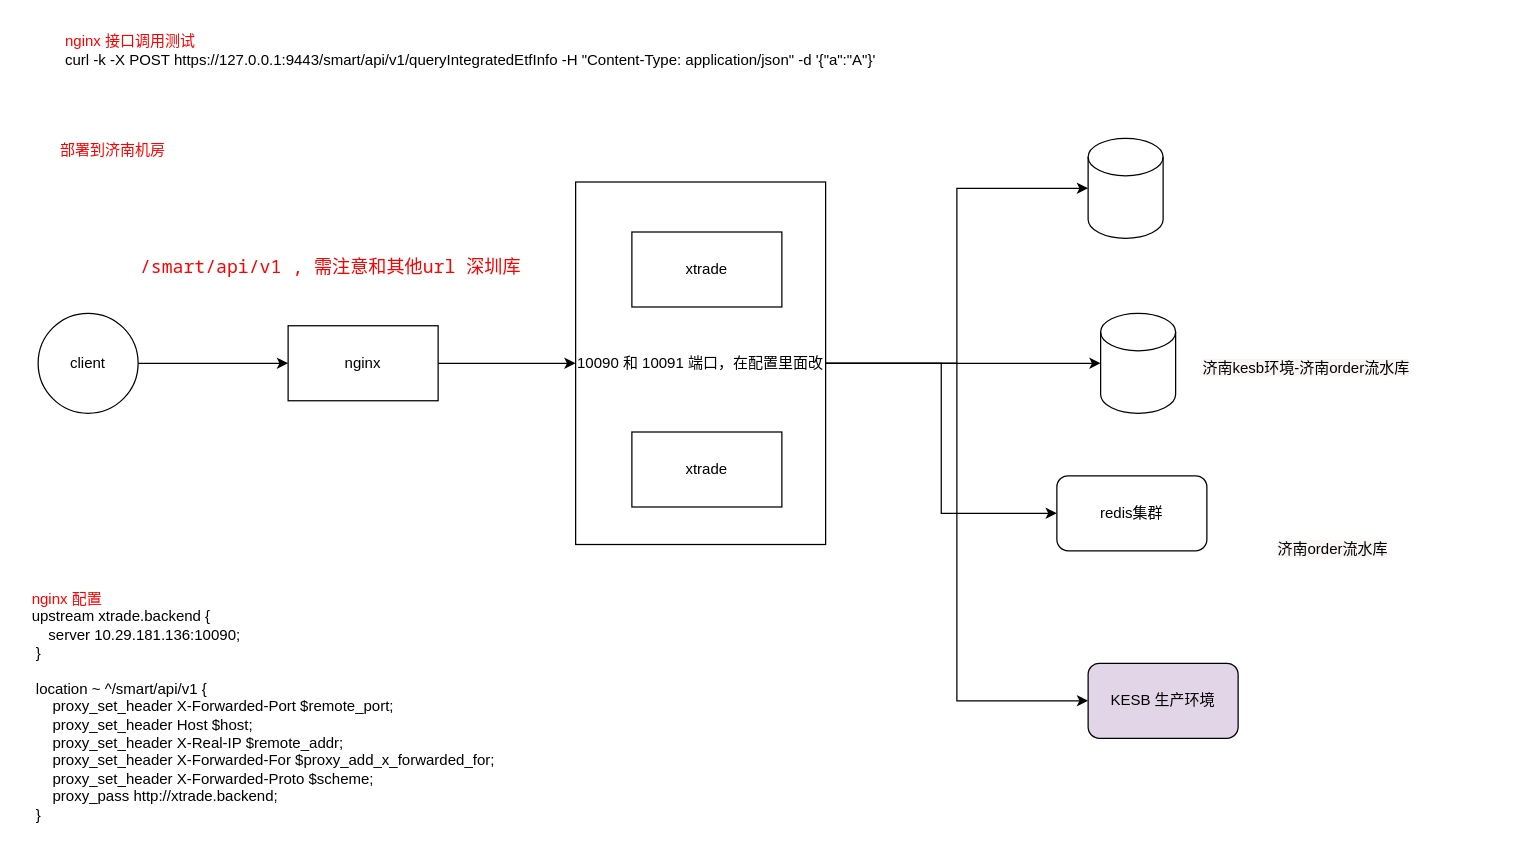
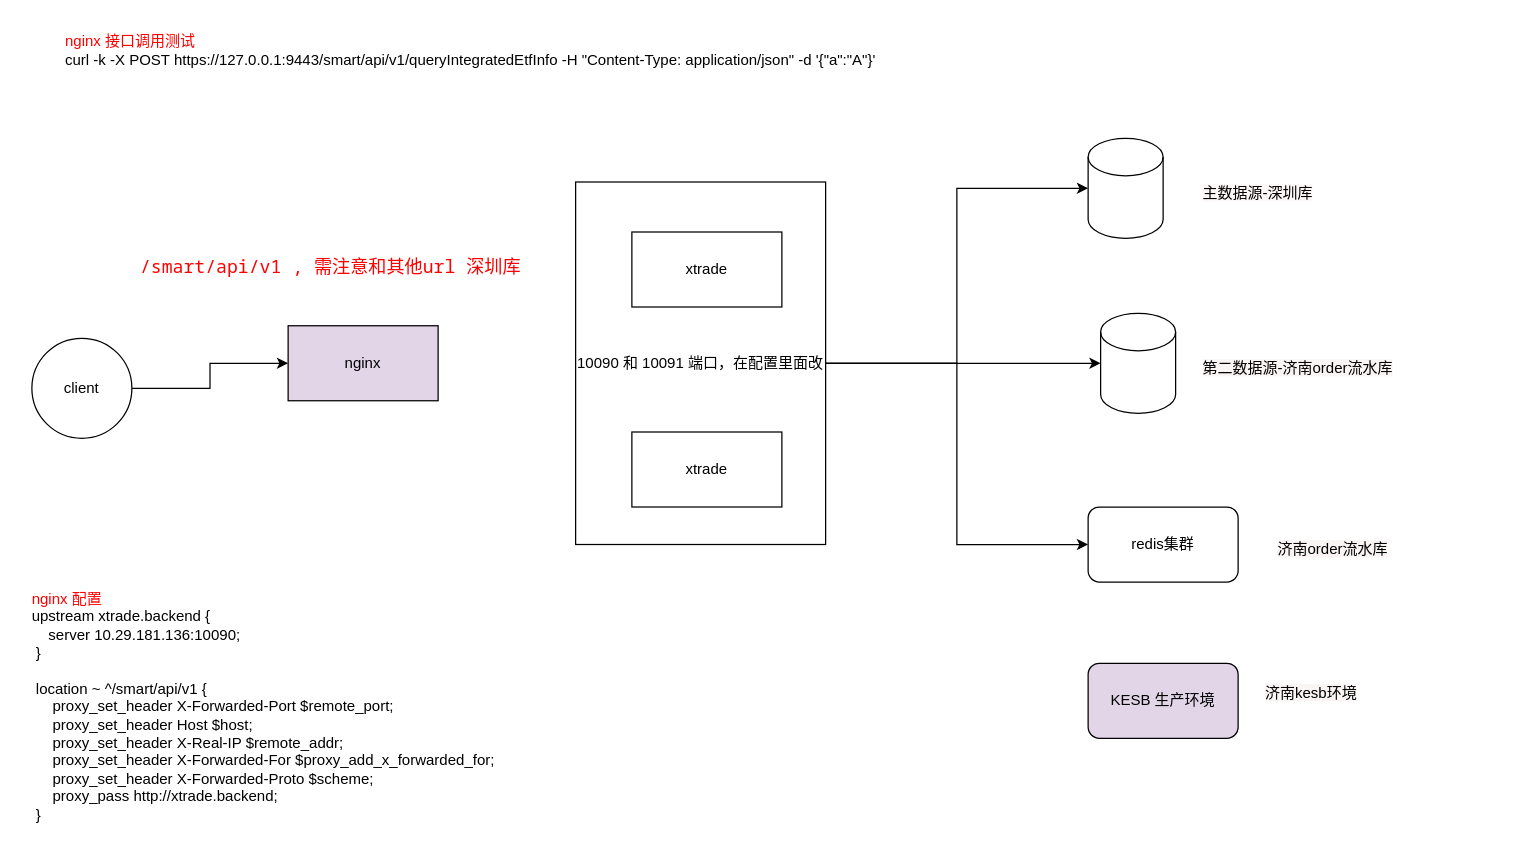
node "部署到济南机房": removed
node "主数据源-深圳库": added
node "client": moved (88, 363) -> (82, 388)
node "nginx": fillcolor #ffffff -> #e1d5e7
edge "nginx" -> "10090 和 10091 端口，在配置里面改": removed
node "济南kesb环境-济南order流水库": label "济南kesb环境-济南order流水库" -> "第二数据源-济南order流水库"
node "redis集群": moved (1132, 513) -> (1163, 544)
edge "10090 和 10091 端口，在配置里面改" -> "KESB 生产环境": removed
node "济南kesb环境": added
